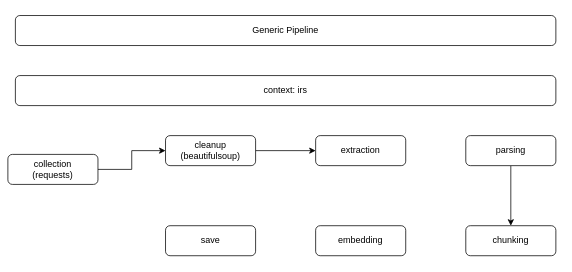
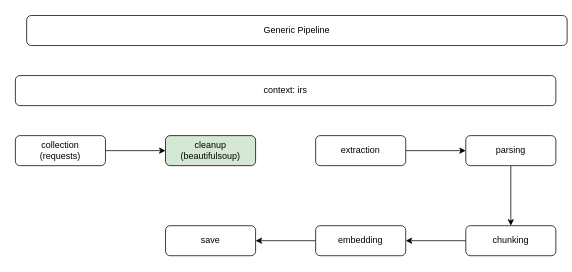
node "Generic Pipeline": moved (285, 30) -> (297, 30)
node "cleanup (beautifulsoup)": fillcolor #ffffff -> #d5e8d4
edge "cleanup (beautifulsoup)" -> "extraction": removed
edge "extraction" -> "parsing": added
node "collection (requests)": moved (53, 169) -> (60, 150)
edge "embedding" -> "save": added
edge "chunking" -> "embedding": added
